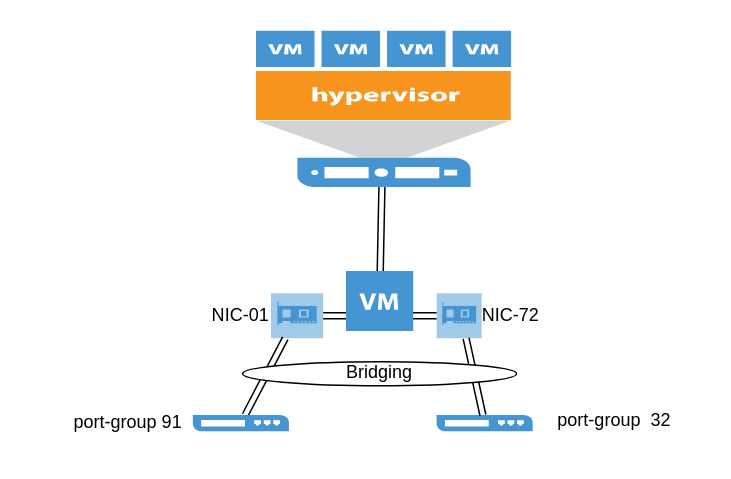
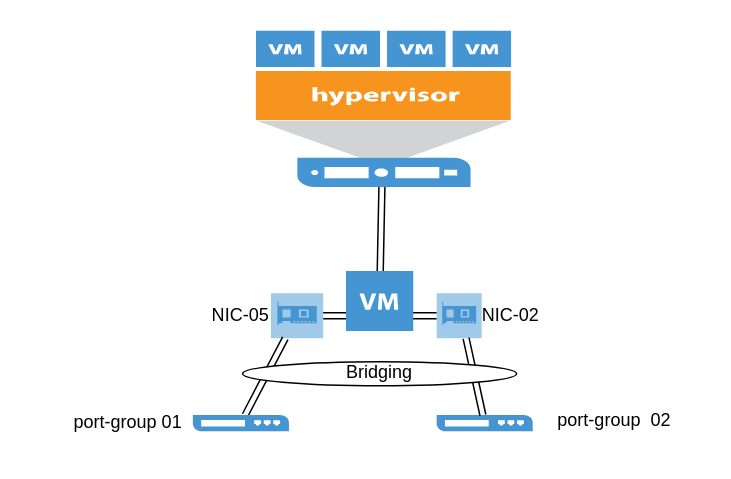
node "NIC-01": label "NIC-01" -> "NIC-05"
node "NIC-72": label "NIC-72" -> "NIC-02"
node "port-group 32": label "port-group 32" -> "port-group 02"
node "port-group 91": label "port-group 91" -> "port-group 01"
